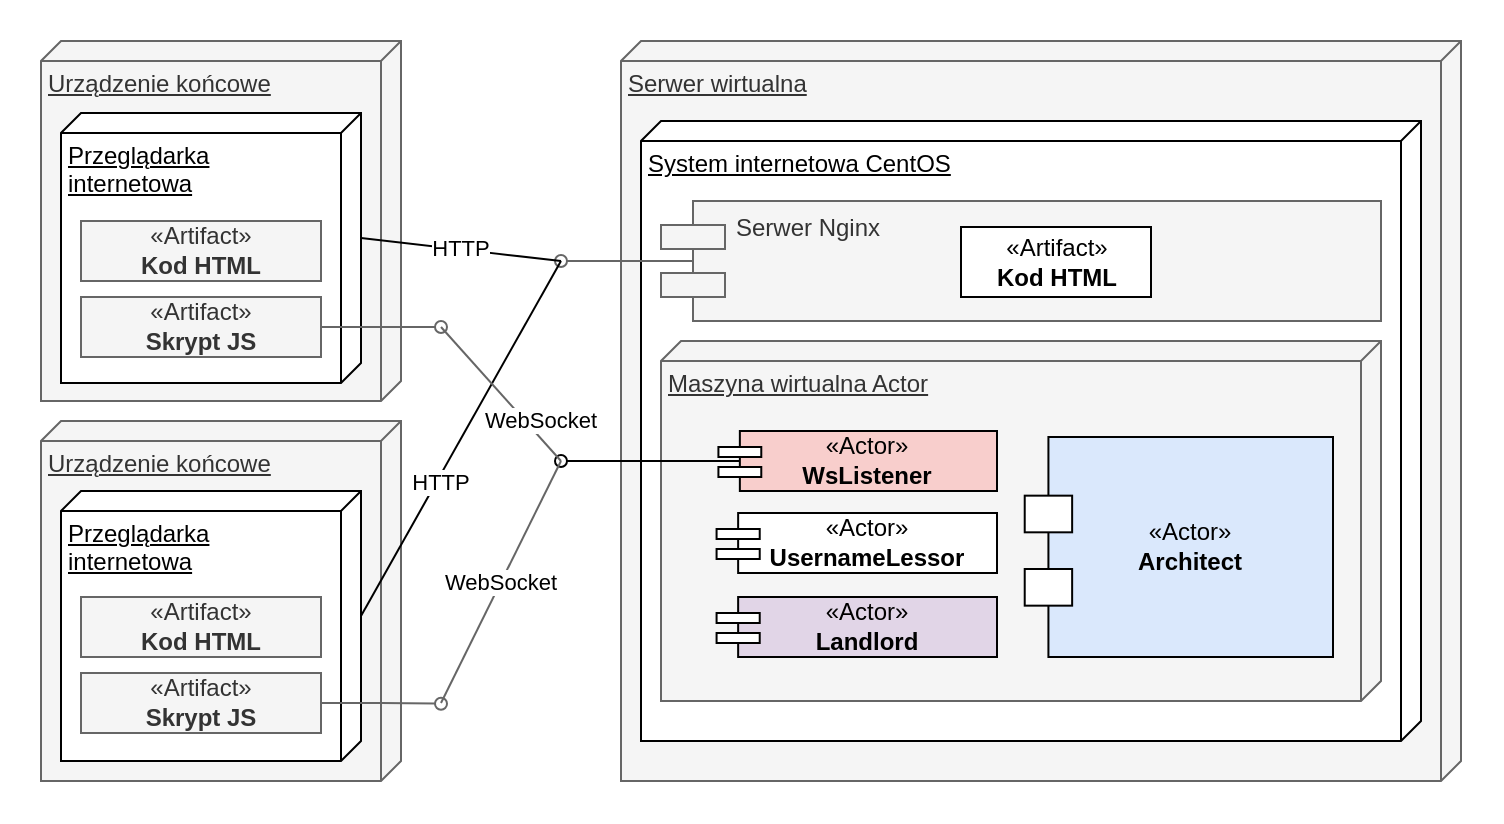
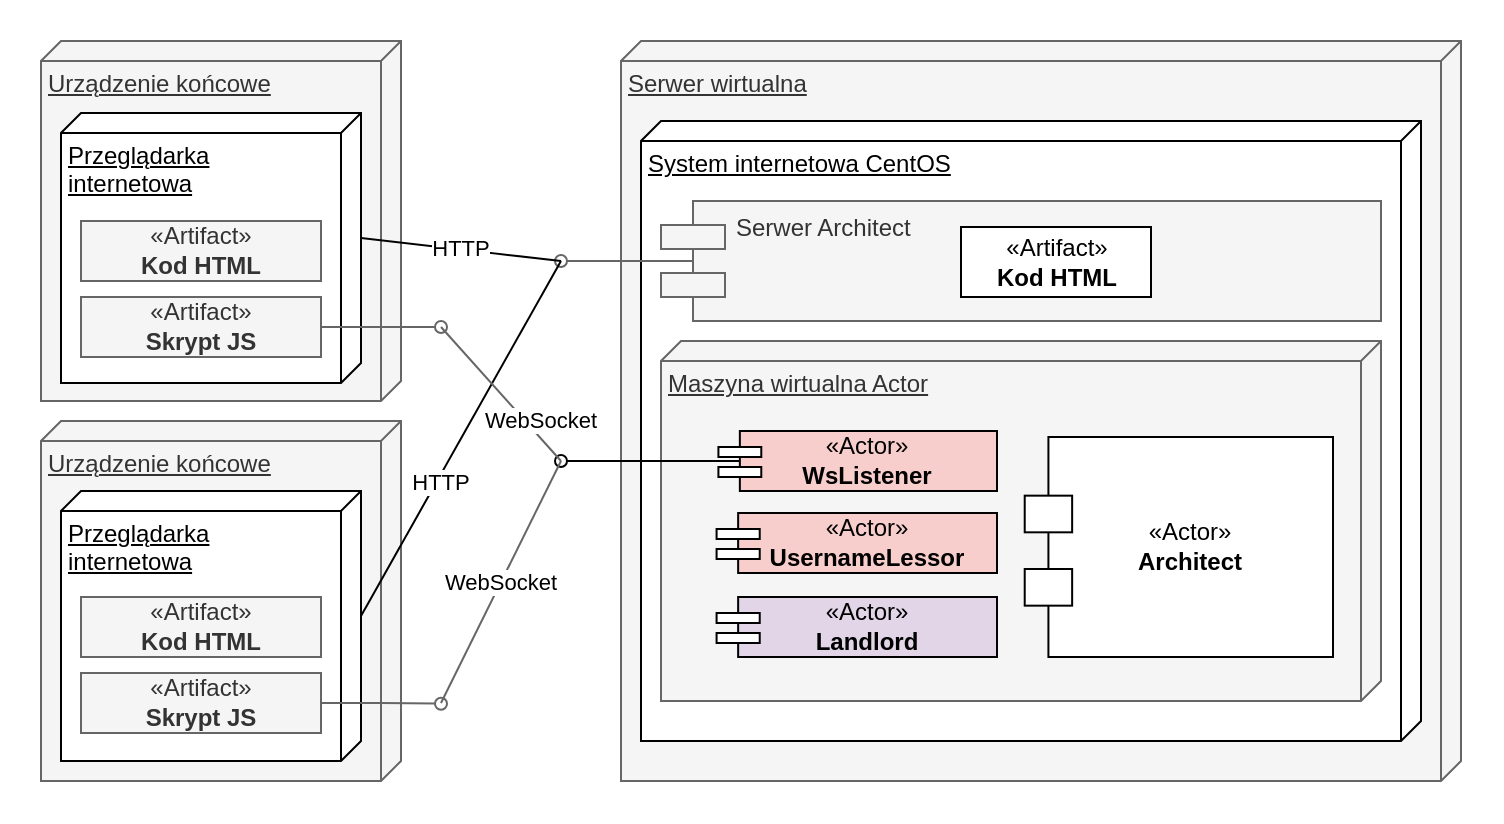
node "Serwer Nginx": label "Serwer Nginx" -> "Serwer Architect"
node "«Actor» UsernameLessor": fillcolor #ffffff -> #f8cecc
node "«Actor» Architect": fillcolor #dae8fc -> #ffffff
